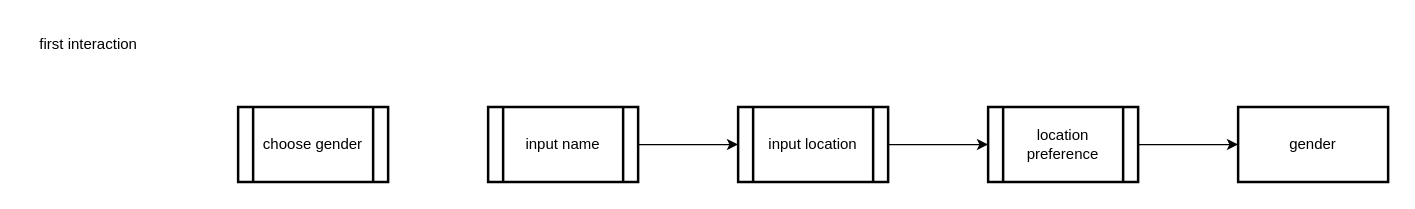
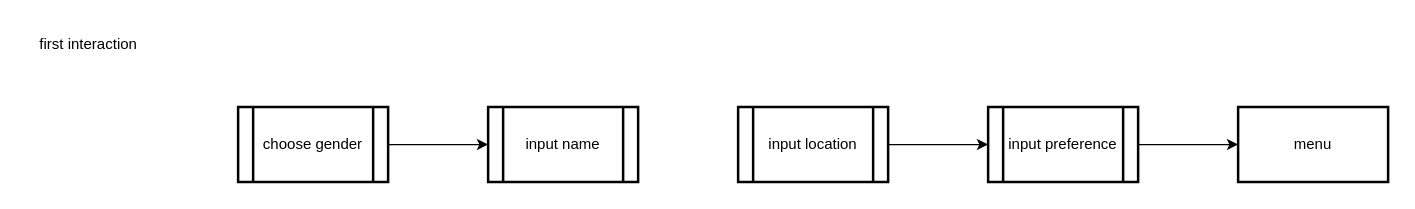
edge "choose gender" -> "input name": added
edge "input name" -> "input location": removed
node "location preference": label "location preference" -> "input preference"
node "gender": label "gender" -> "menu"
